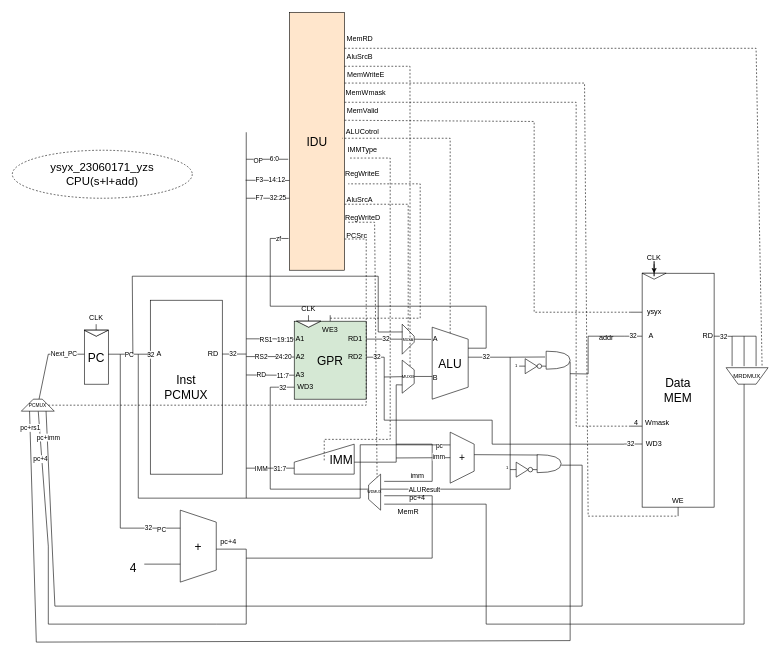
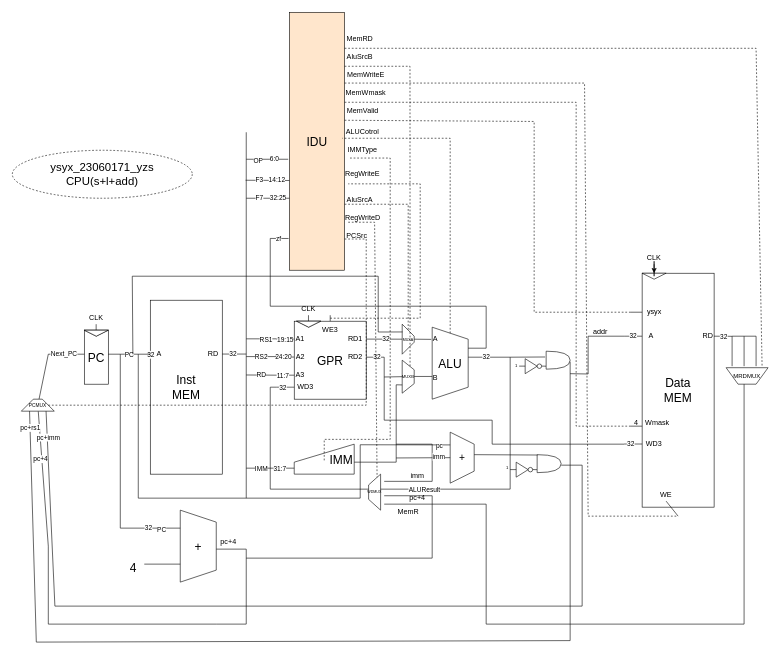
node "addr": moved (606, 338) -> (600, 332)
node "GPR": fillcolor #d5e8d4 -> #ffffff
node "Inst PCMUX": label "Inst PCMUX" -> "Inst MEM"
node "WE": moved (678, 501) -> (666, 495)
